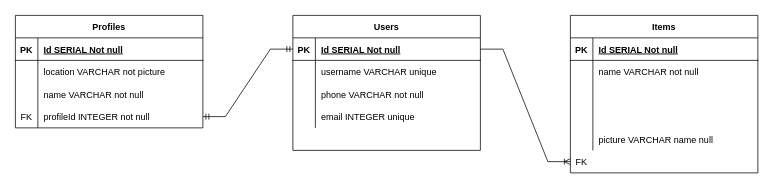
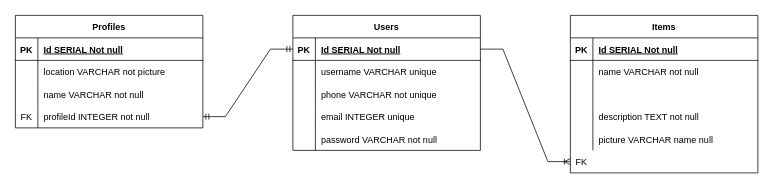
node "phone VARCHAR not null": label "phone VARCHAR not null" -> "phone VARCHAR not unique"
node "description TEXT not null": added
node "password VARCHAR not null": added
